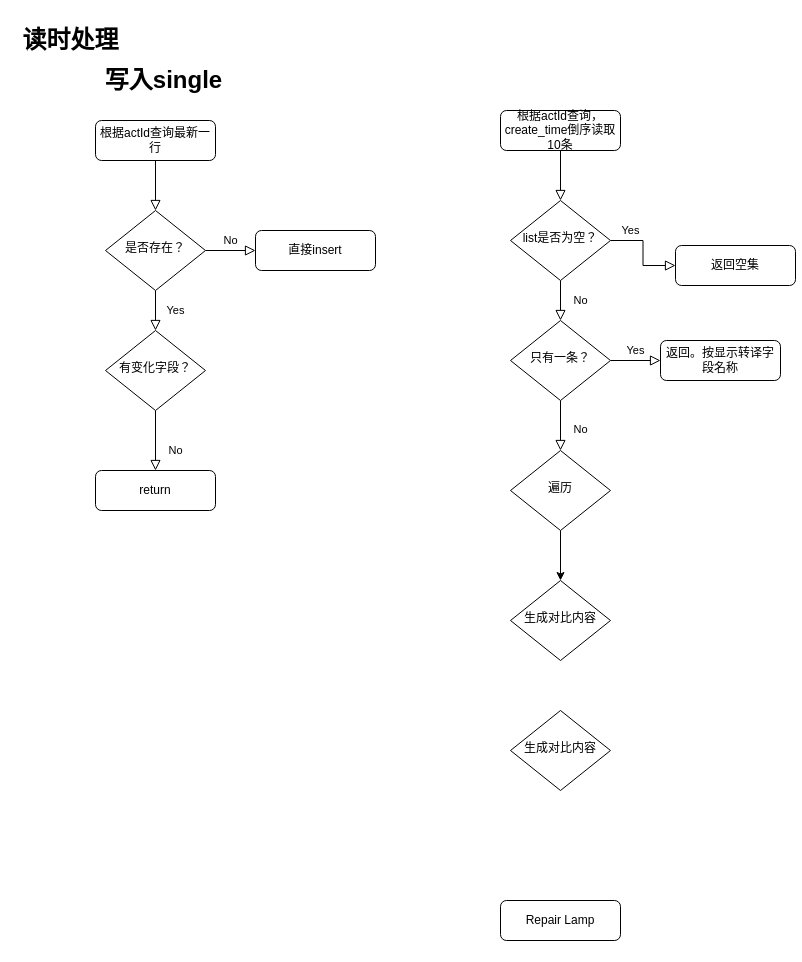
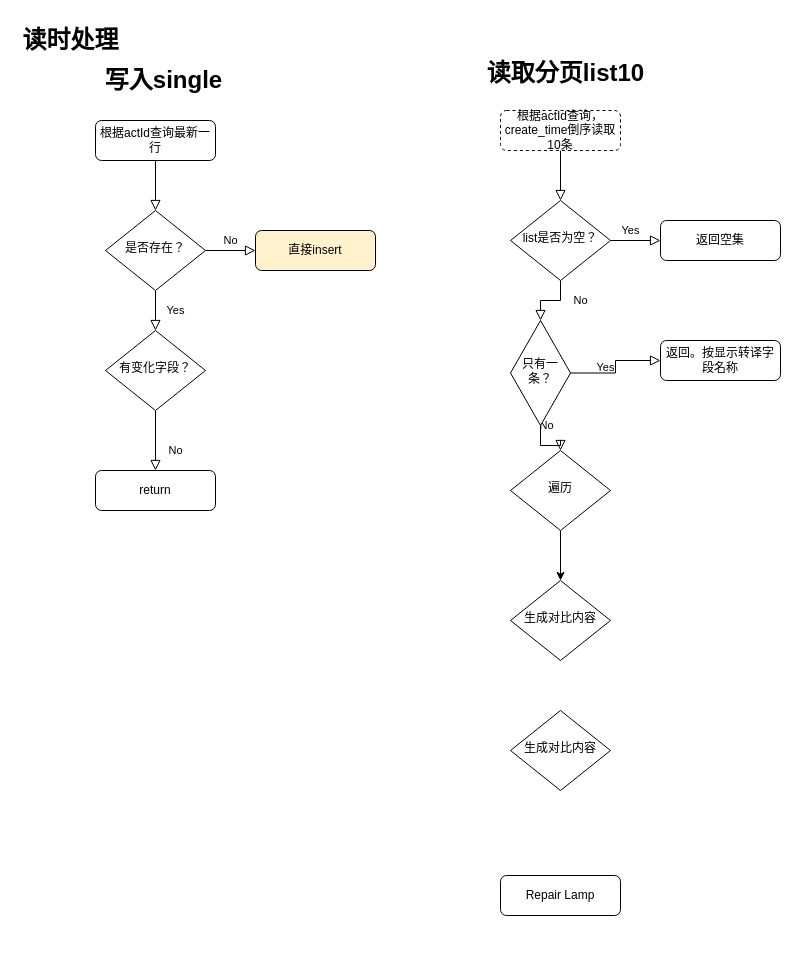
node "读取分页list10": added
node "根据actId查询，create_time倒序读取10条": style solid -> dashed
node "直接insert": fillcolor #ffffff -> #fff2cc
node "返回空集": moved (736, 266) -> (721, 241)
node "只有一条？": size 100x80 -> 60x105
node "Repair Lamp": moved (561, 921) -> (561, 896)
